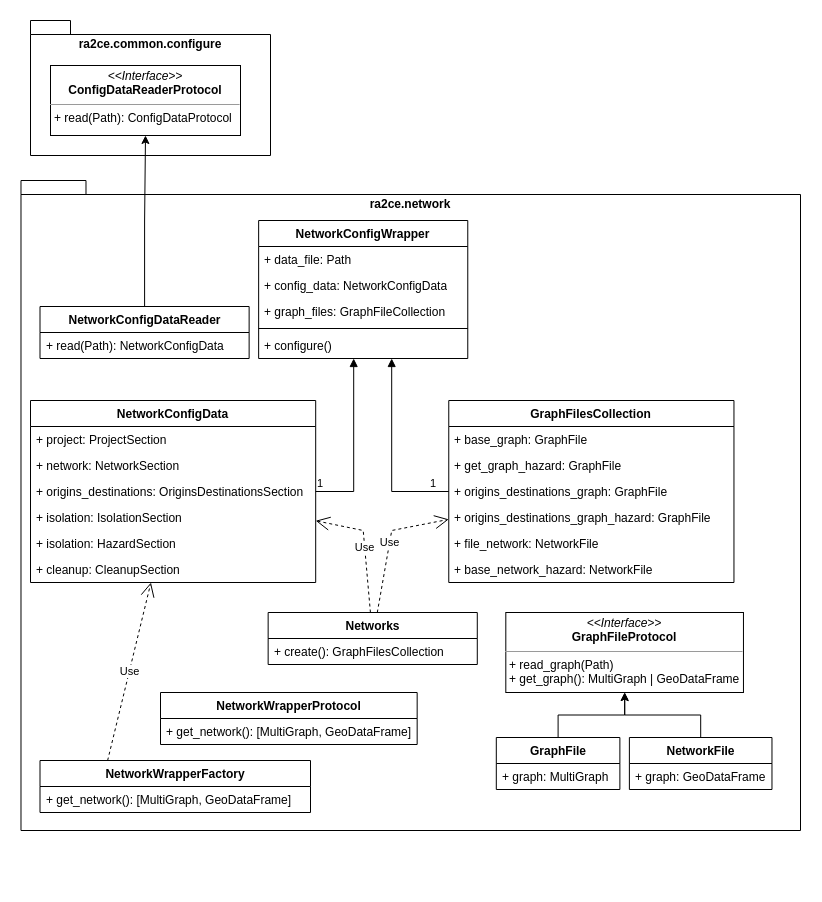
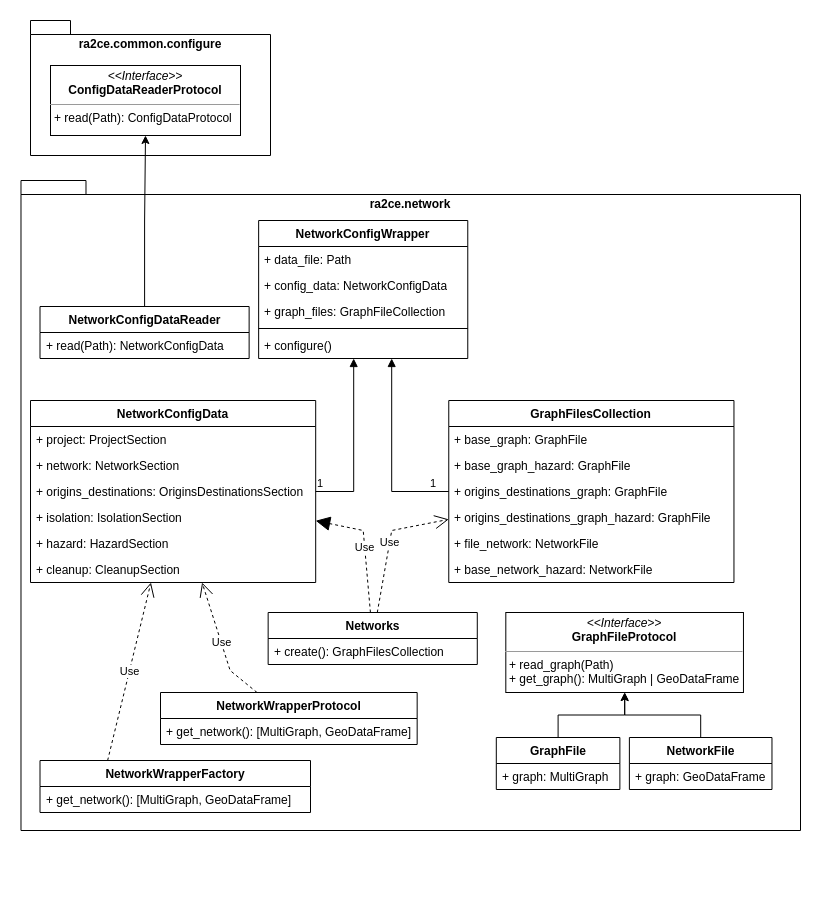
node "+ get_graph_hazard: GraphFile": label "+ get_graph_hazard: GraphFile" -> "+ base_graph_hazard: GraphFile"
edge "Networks" -> "NetworkConfigData": arrowhead open -> block
node "+ isolation: HazardSection": label "+ isolation: HazardSection" -> "+ hazard: HazardSection"
edge "NetworkWrapperProtocol" -> "NetworkConfigData": added, label "Use"
